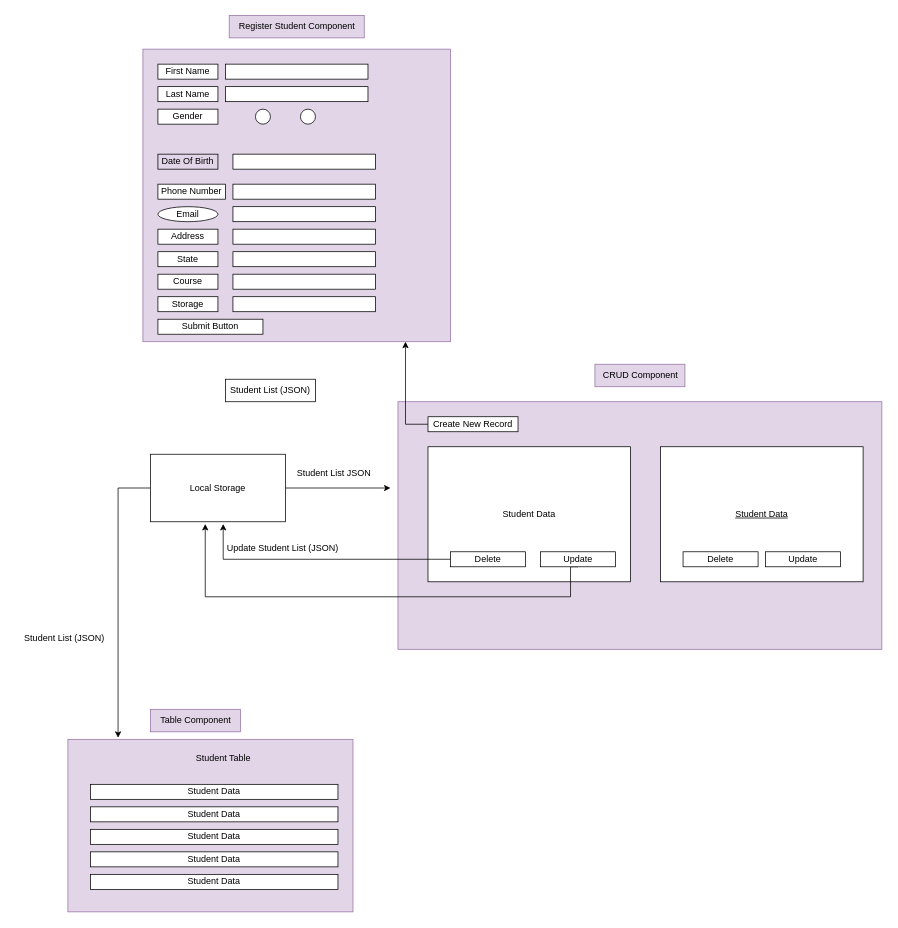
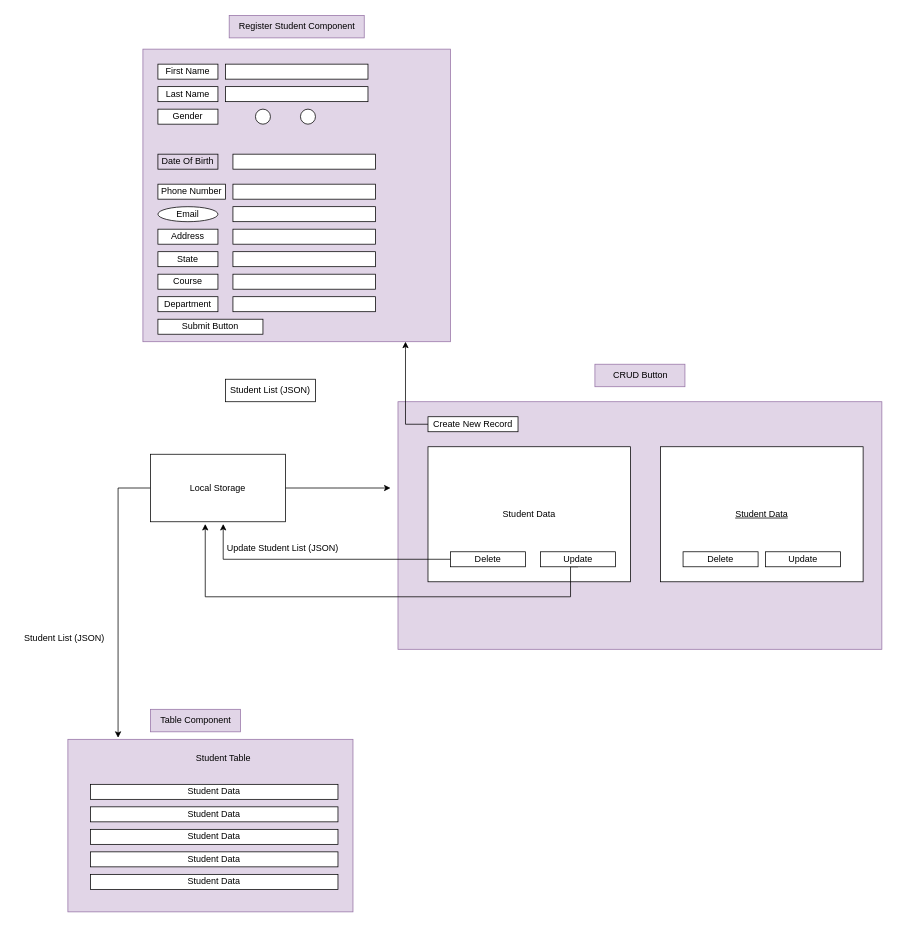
node "Storage": label "Storage" -> "Department"
node "CRUD Component": label "CRUD Component" -> "CRUD Button"
node "Student List JSON": removed
